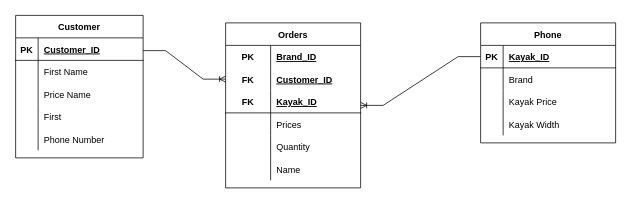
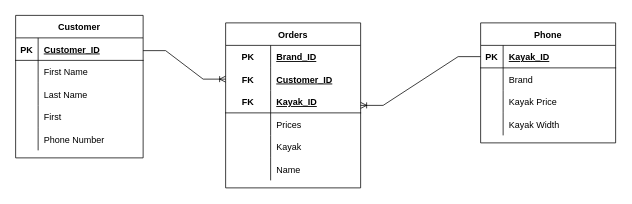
node "Price Name": label "Price Name" -> "Last Name"
node "Quantity": label "Quantity" -> "Kayak"
